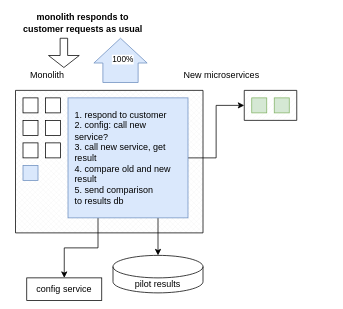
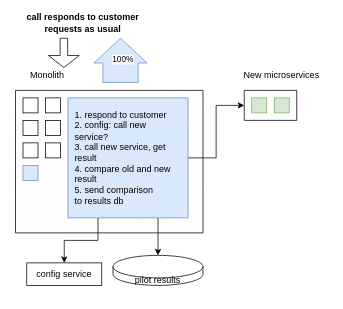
node "monolith responds to customer requests as usual": label "monolith responds to customer requests as usual" -> "call responds to customer requests as usual"
node "New microservices": moved (222, 75) -> (282, 75)
node "pilot results": size 90x38 -> 90x30
node "config service": moved (64, 289) -> (64, 274)
